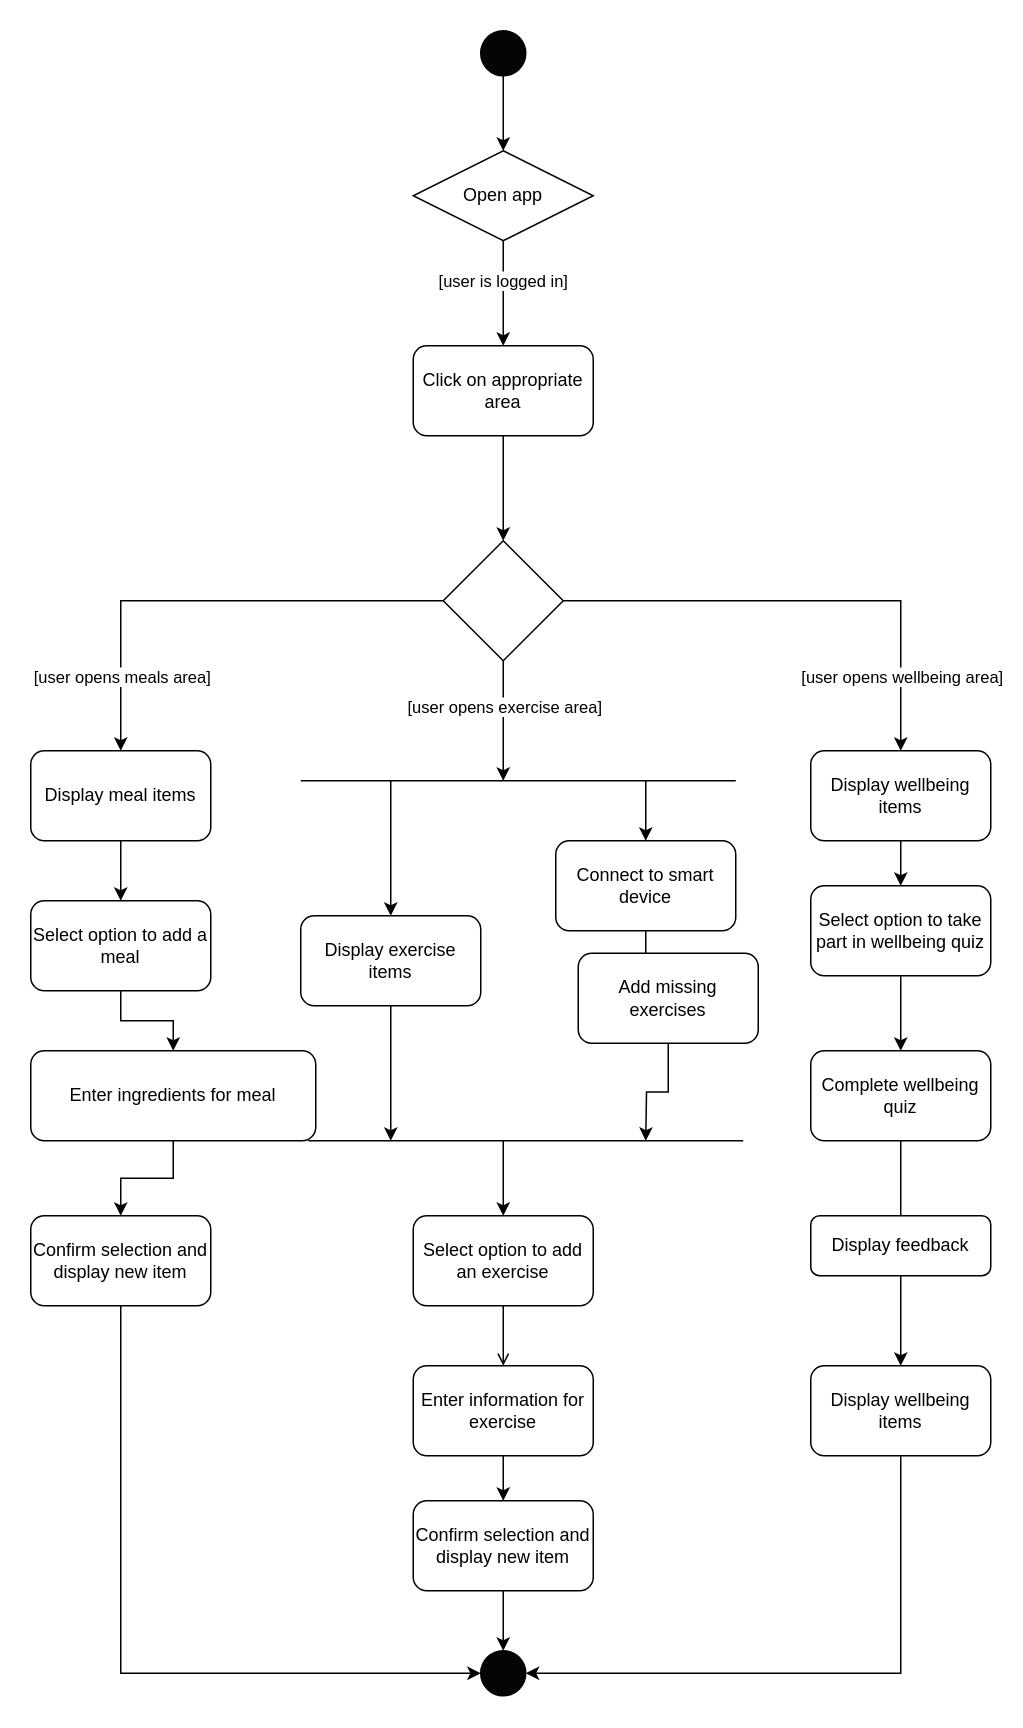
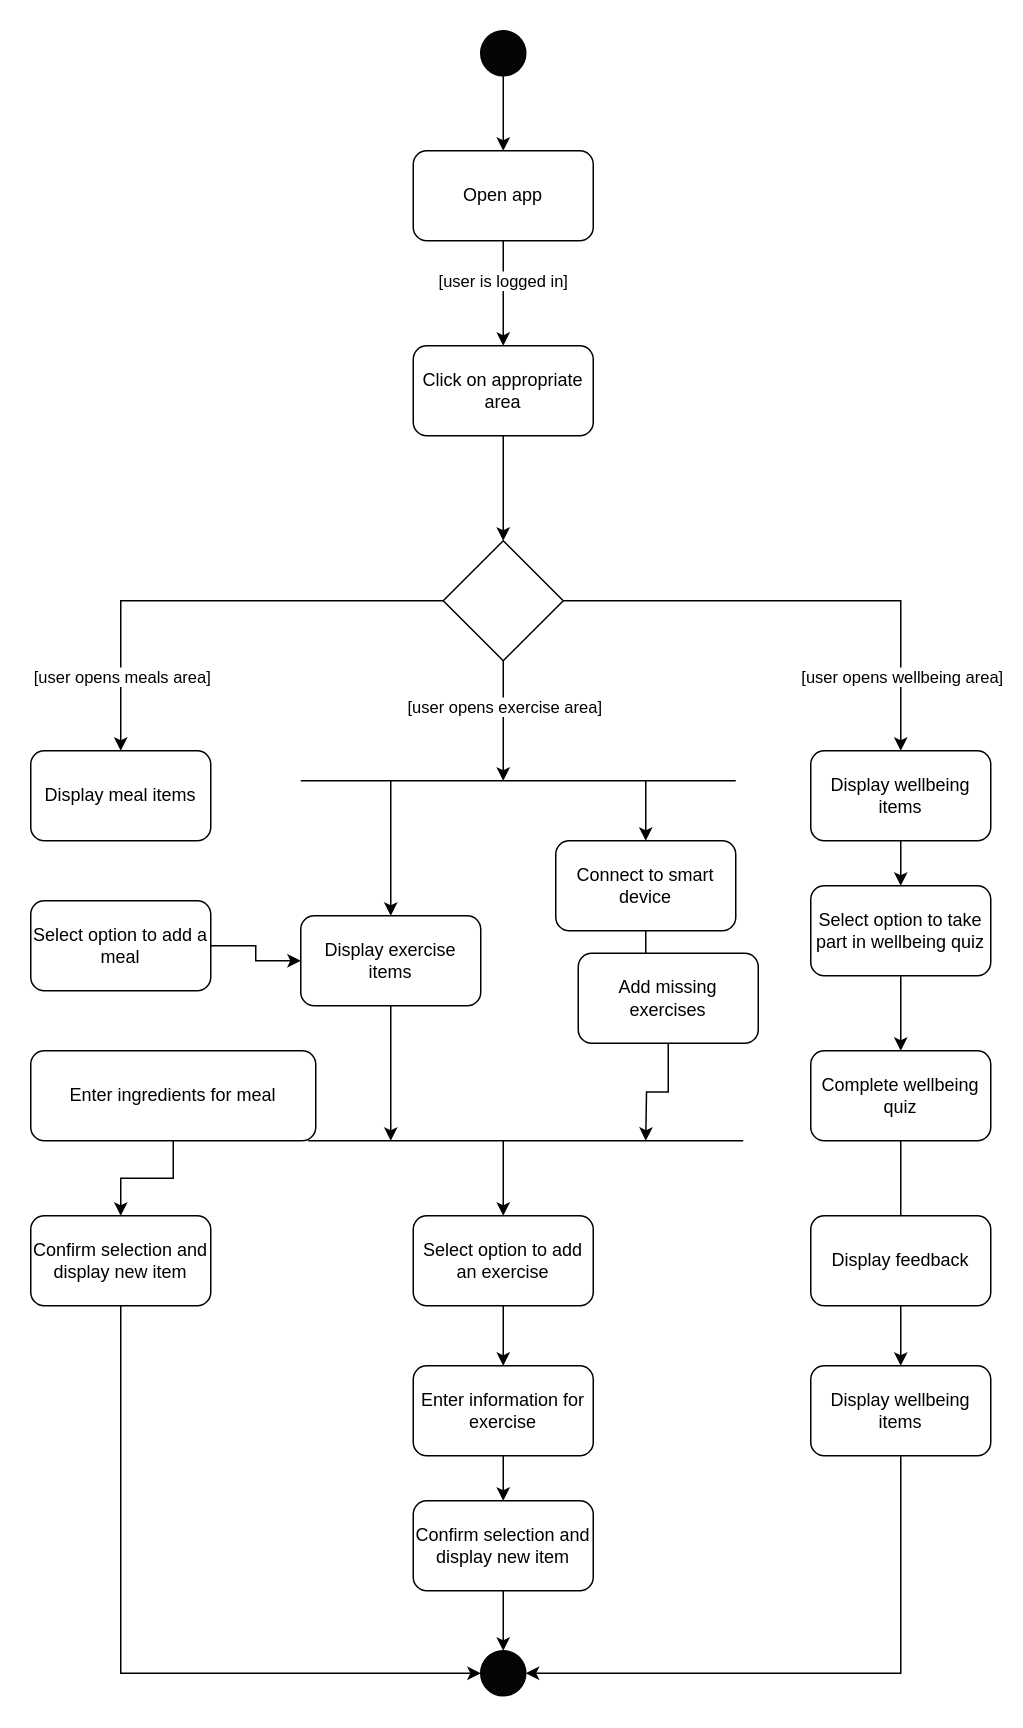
node "Open app": shape diamond -> rounded rectangle
edge "Display meal items" -> "Select option to add a meal": removed
edge "Select option to add a meal" -> "Enter ingredients for meal": now "Select option to add a meal" -> "Display exercise items"
node "Display feedback": size 180x60 -> 180x90
edge "Select option to add an exercise" -> "Enter information for exercise": arrowhead open -> classic
